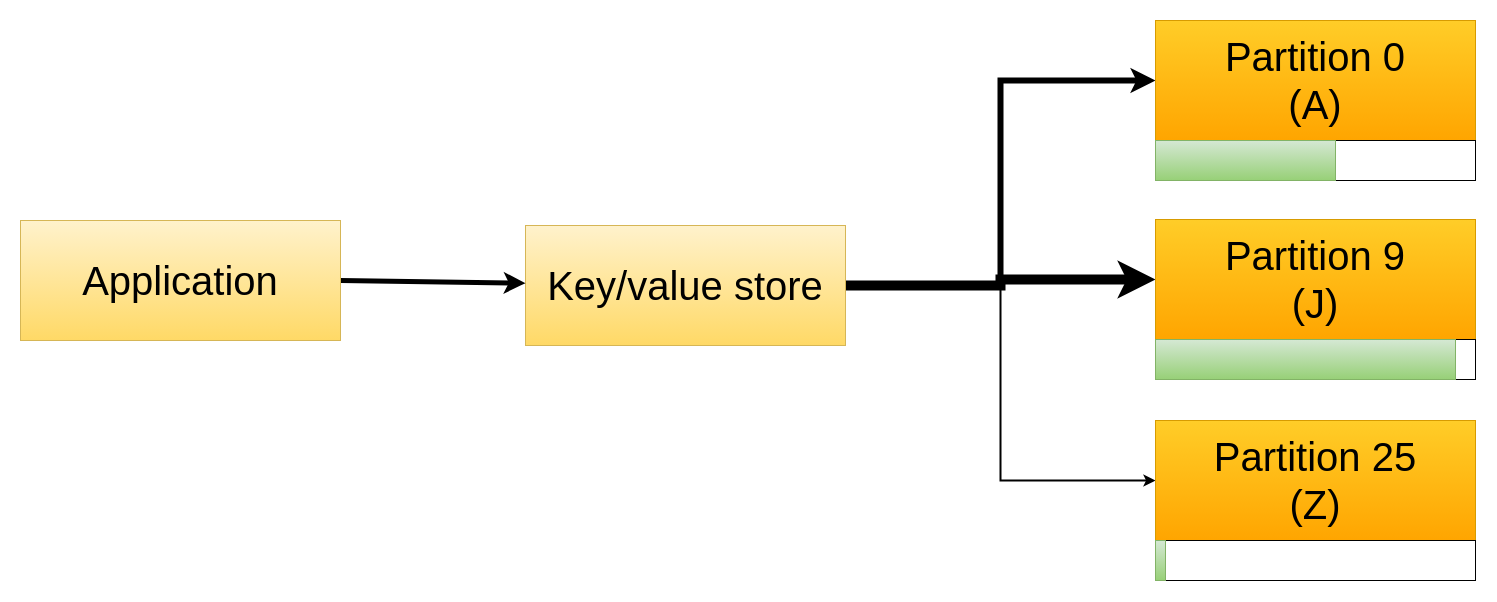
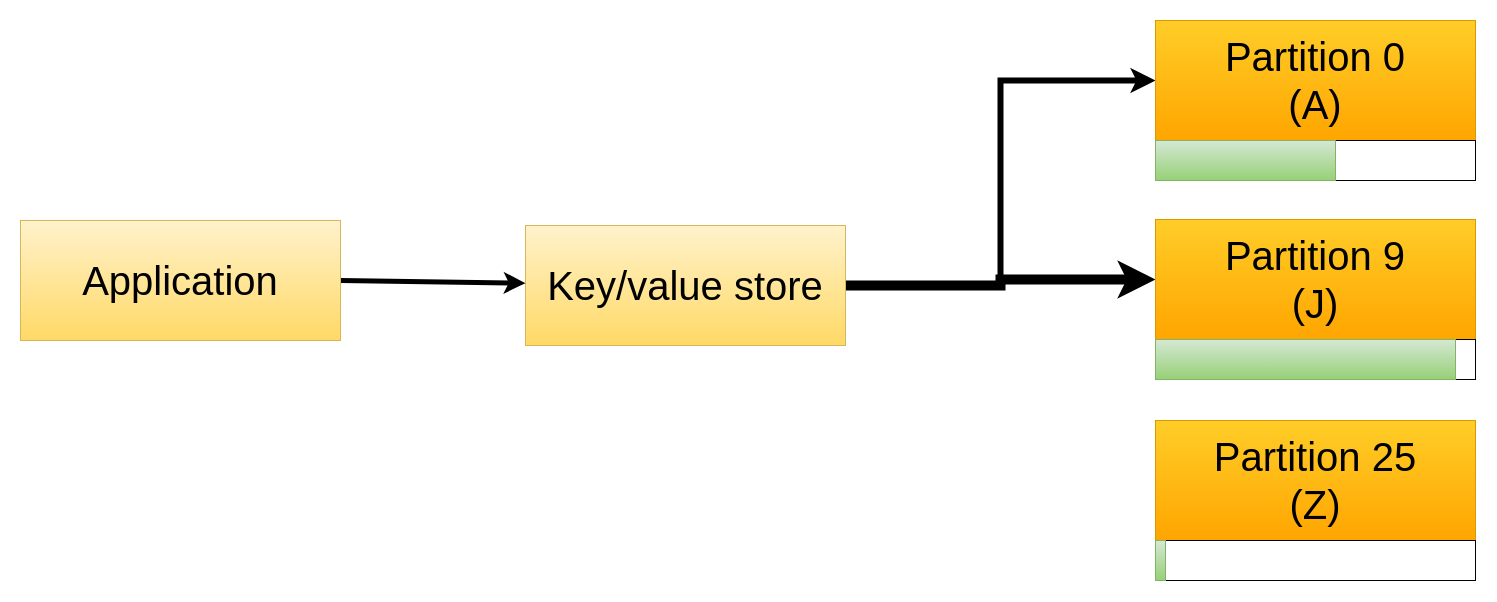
edge "Key/value store" -> "Partition 25 (Z)": removed
